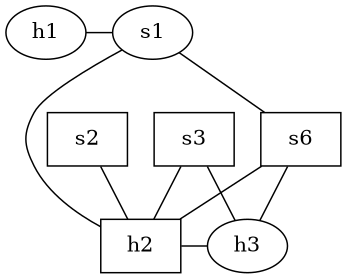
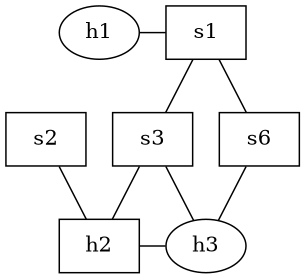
node "s1": shape ellipse -> box
edge "s1" -- "h2": now "s1" -- "s3"
edge "s6" -- "h2": removed
